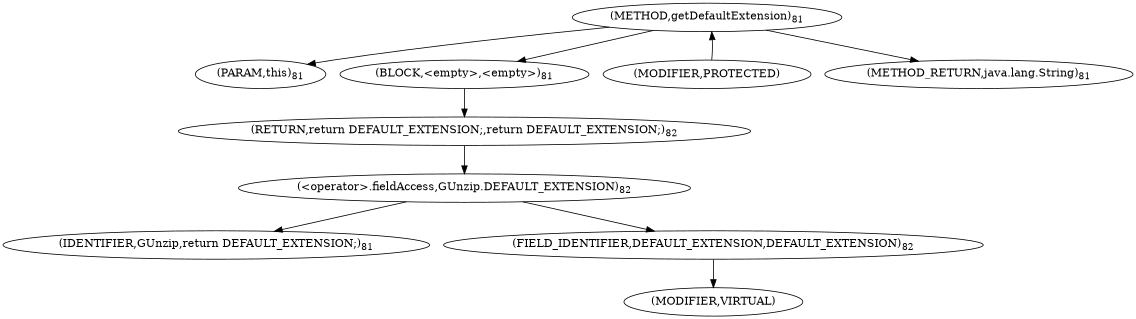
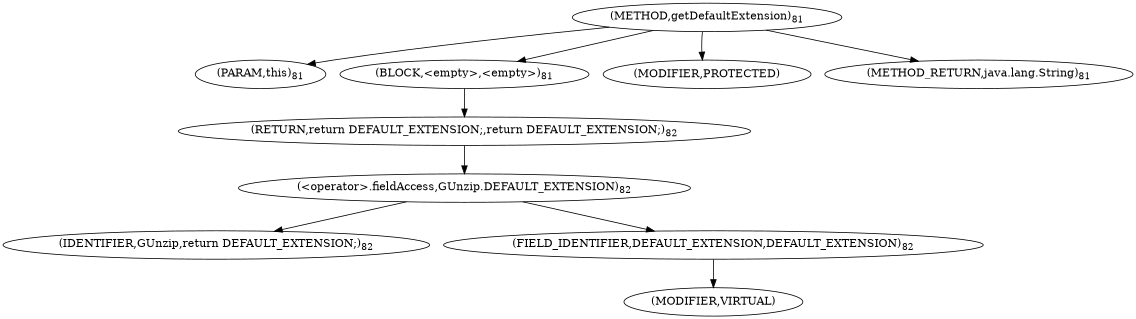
edge "(MODIFIER,PROTECTED)" -> "(METHOD,getDefaultExtension)": reversed
node "(IDENTIFIER,GUnzip,return DEFAULT_EXTENSION;)": text "81" -> "82"
